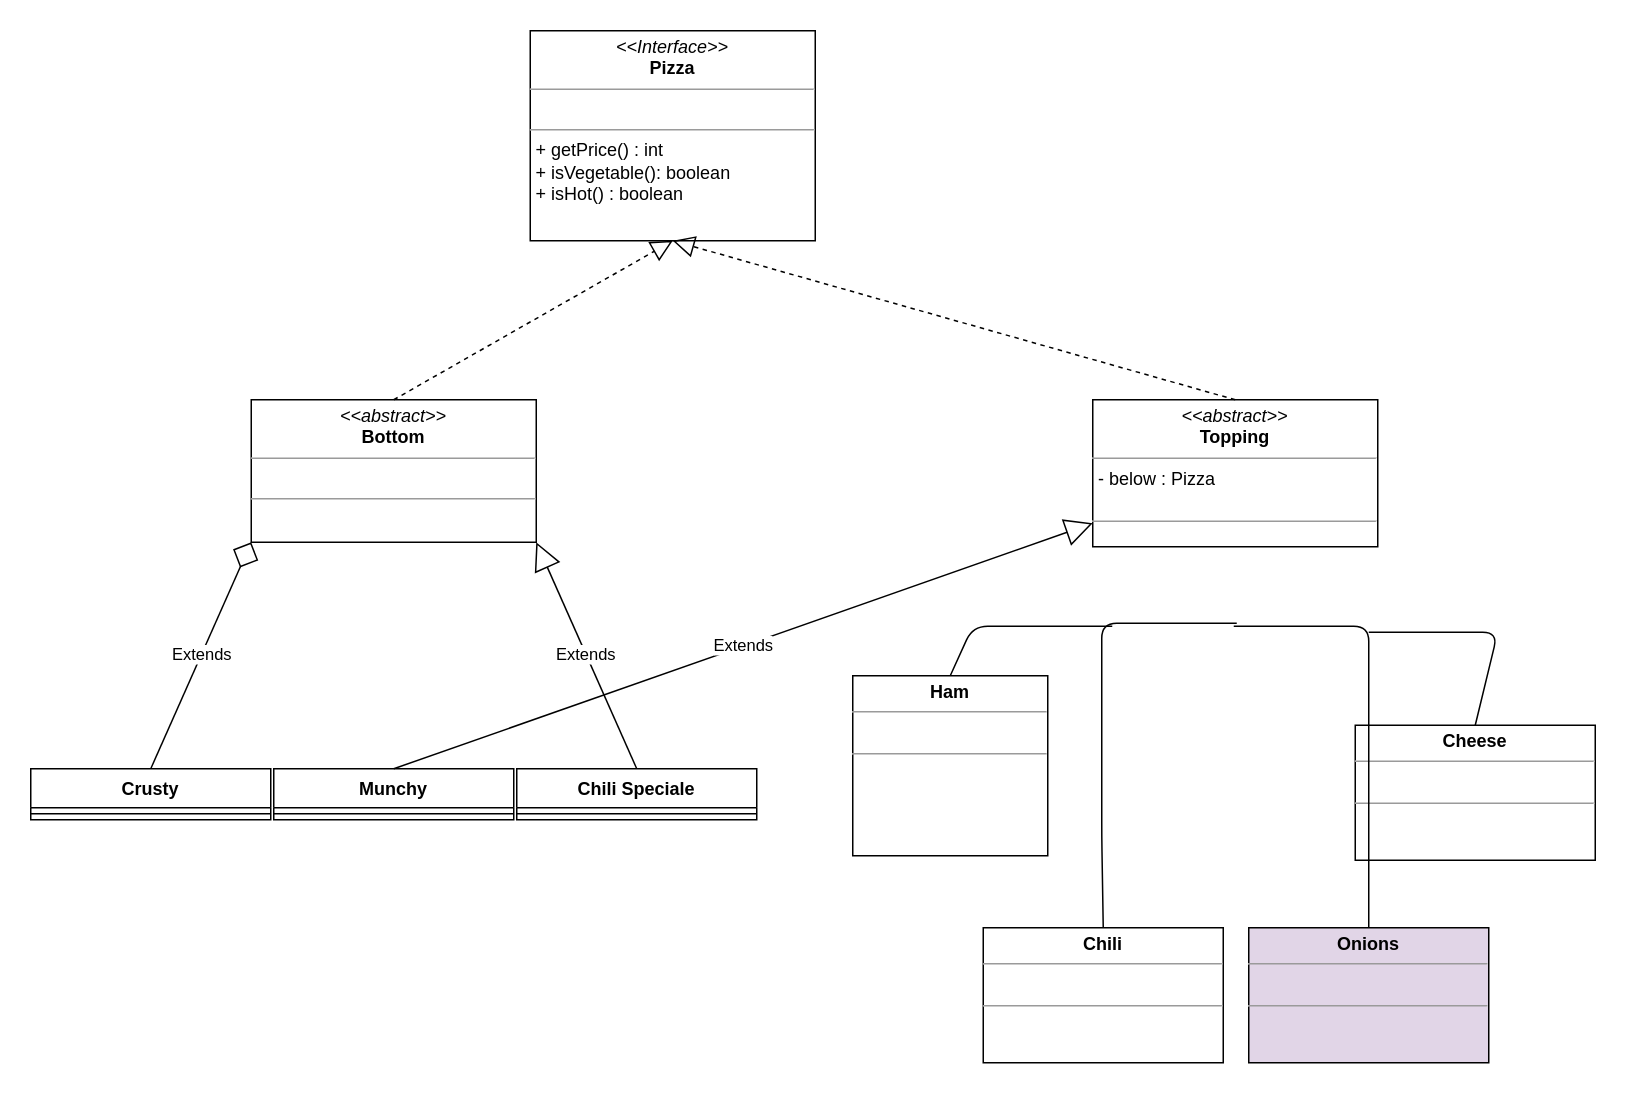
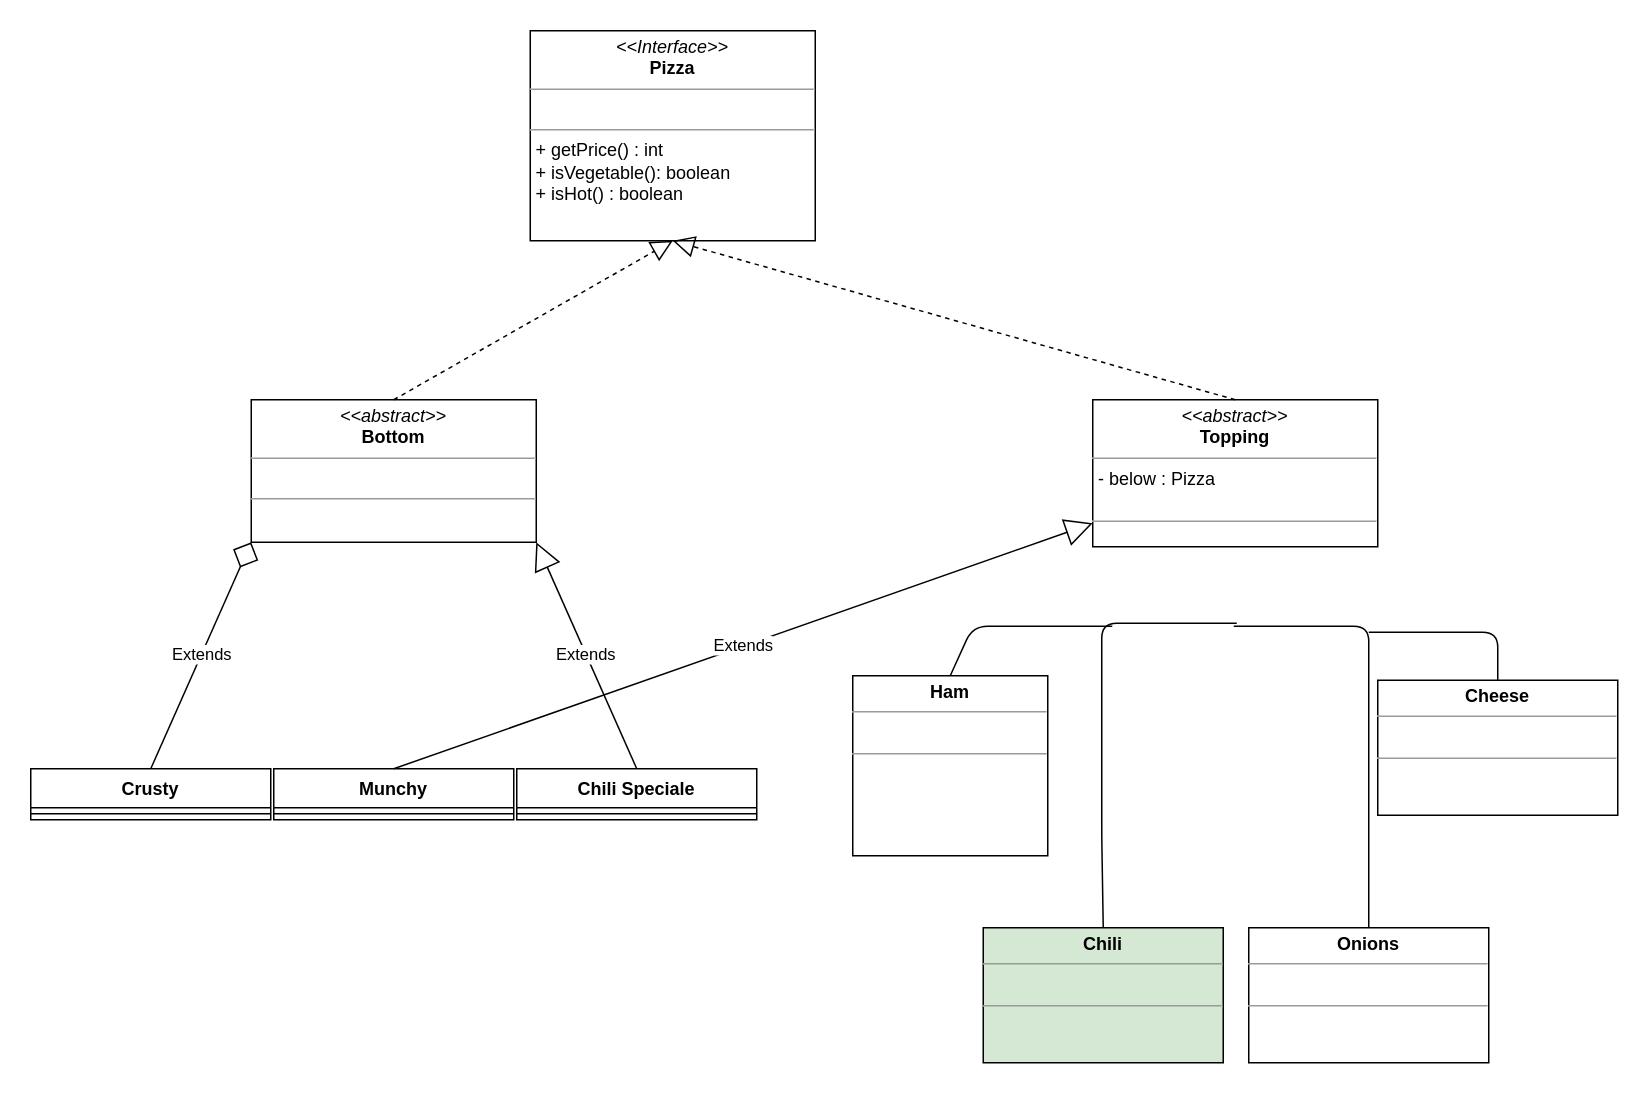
node "Cheese": moved (1475, 793) -> (1498, 748)
node "Chili": fillcolor #ffffff -> #d5e8d4
node "Onions": fillcolor #e1d5e7 -> #ffffff
